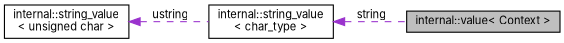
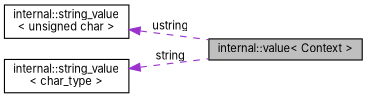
edge "internal::string_value < char_type >" -> "internal::string_value < unsigned char >": now "internal::value< Context >" -> "internal::string_value < unsigned char >"
